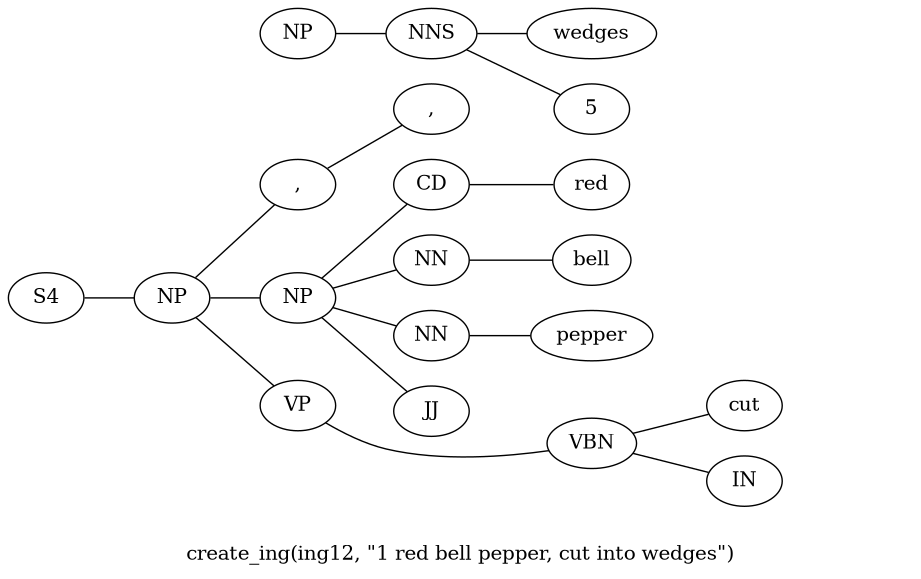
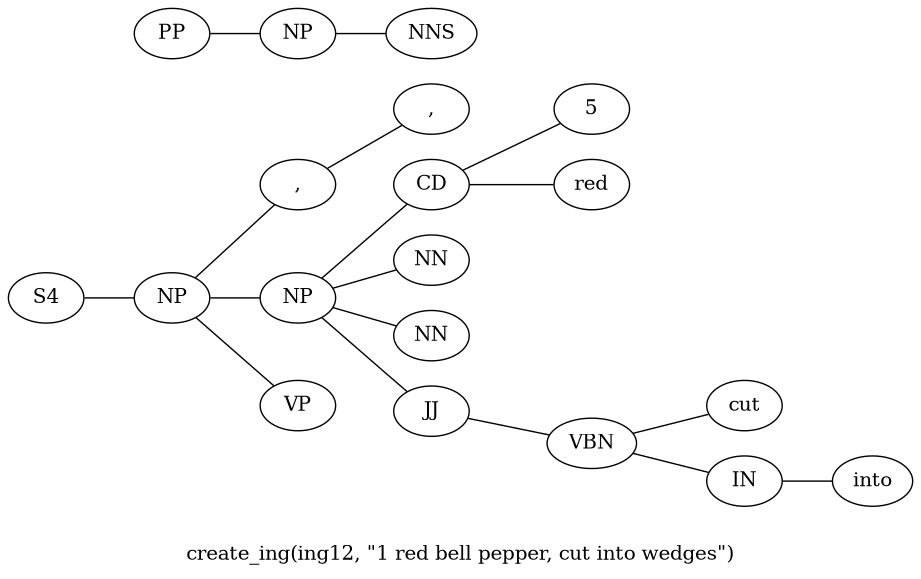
node "PP": added
node "wedges": removed
edge "NNS" -- "5": now "CD" -- "5"
node "bell": removed
node "pepper": removed
edge "VP" -- "VBN": now "JJ" -- "VBN"
node "into": added
